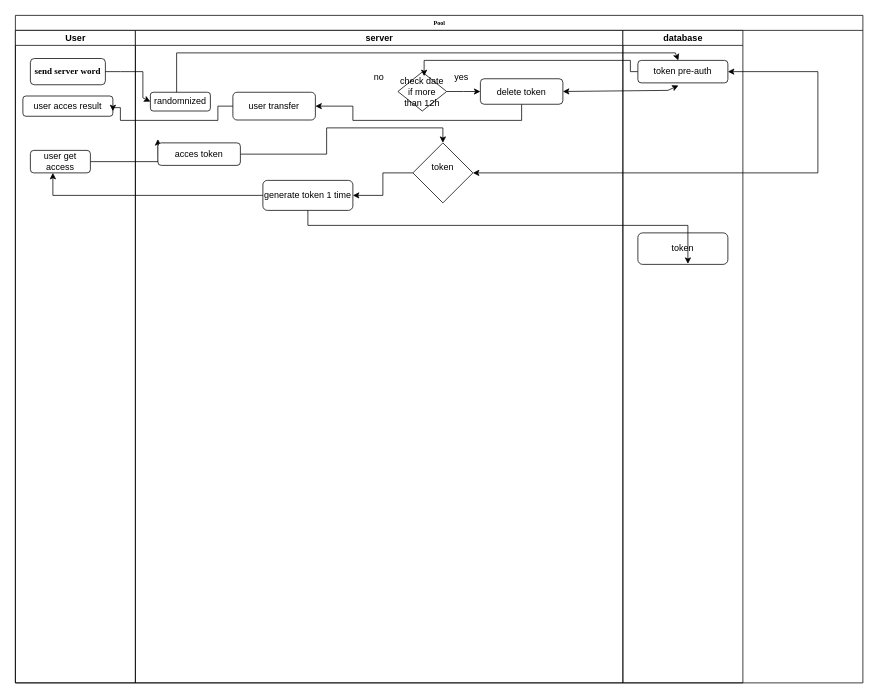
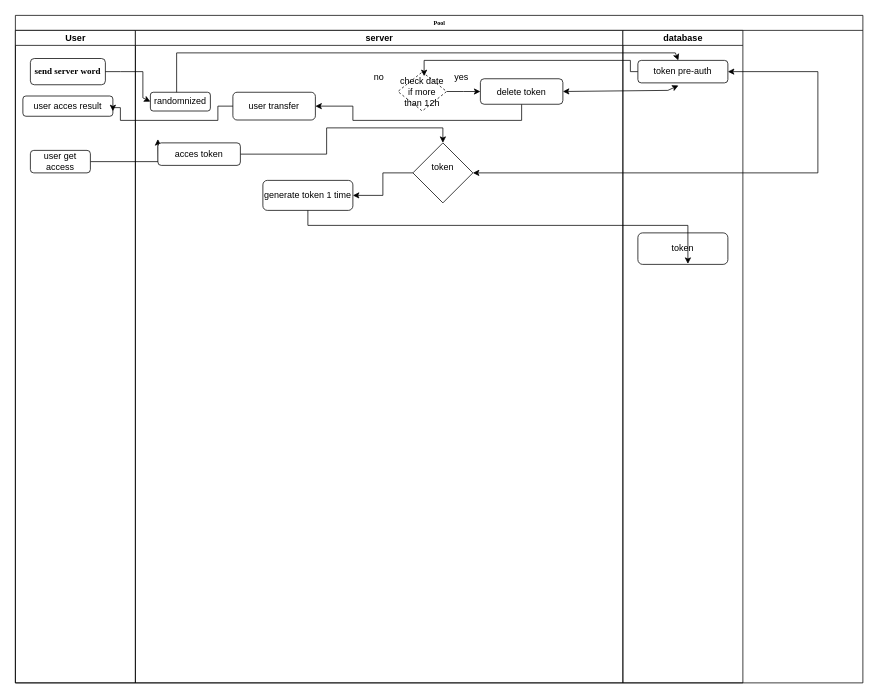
node "check date if more than 12h": style solid -> dashed
edge "generate token 1 time" -> "user get access": removed
